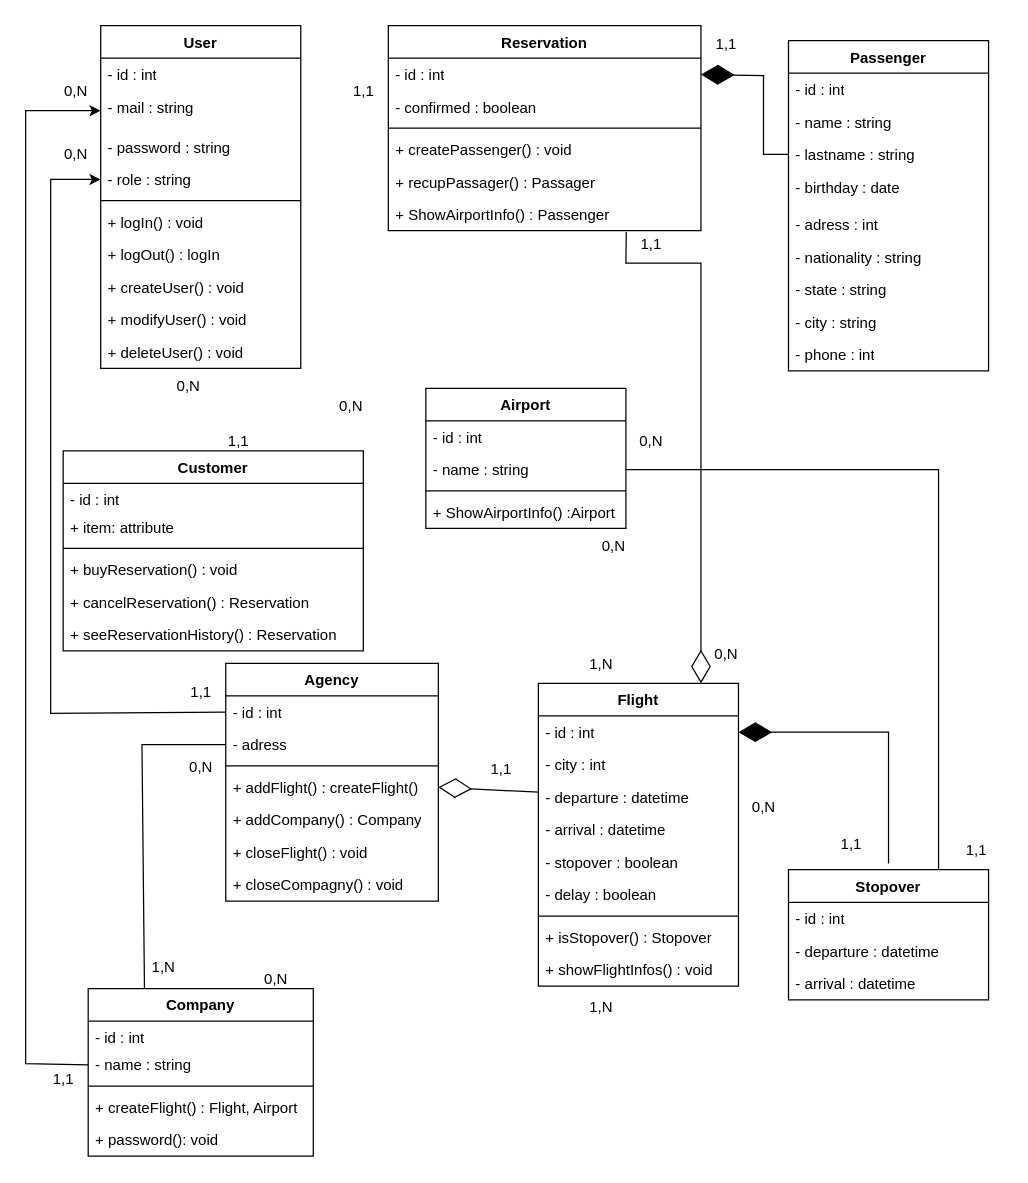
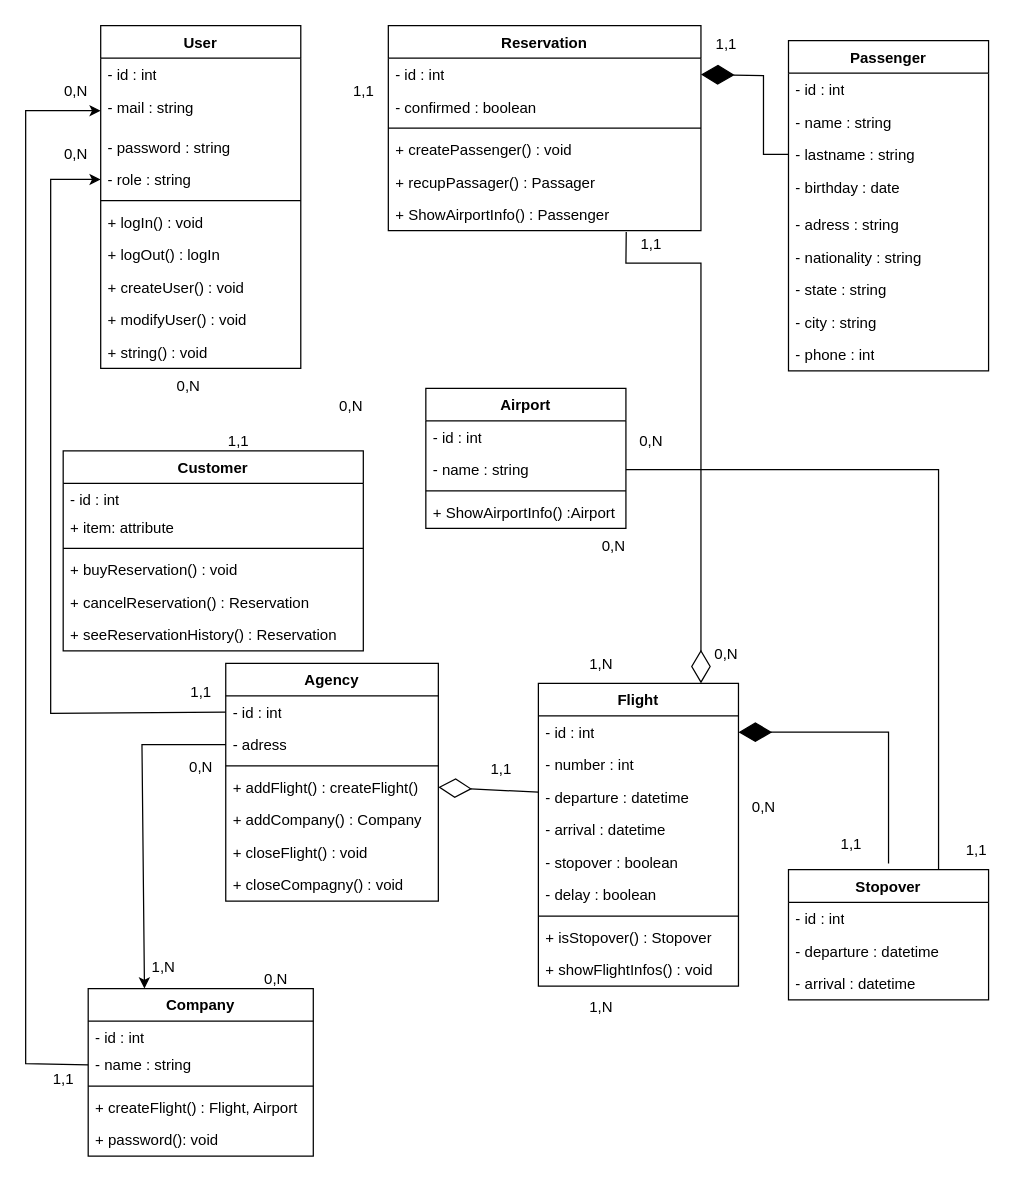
node "- adress : int": label "- adress : int" -> "- adress : string"
node "+ deleteUser() : void": label "+ deleteUser() : void" -> "+ string() : void"
node "- city : int": label "- city : int" -> "- number : int"
edge "- adress" -- "Company": arrowhead none -> classic
